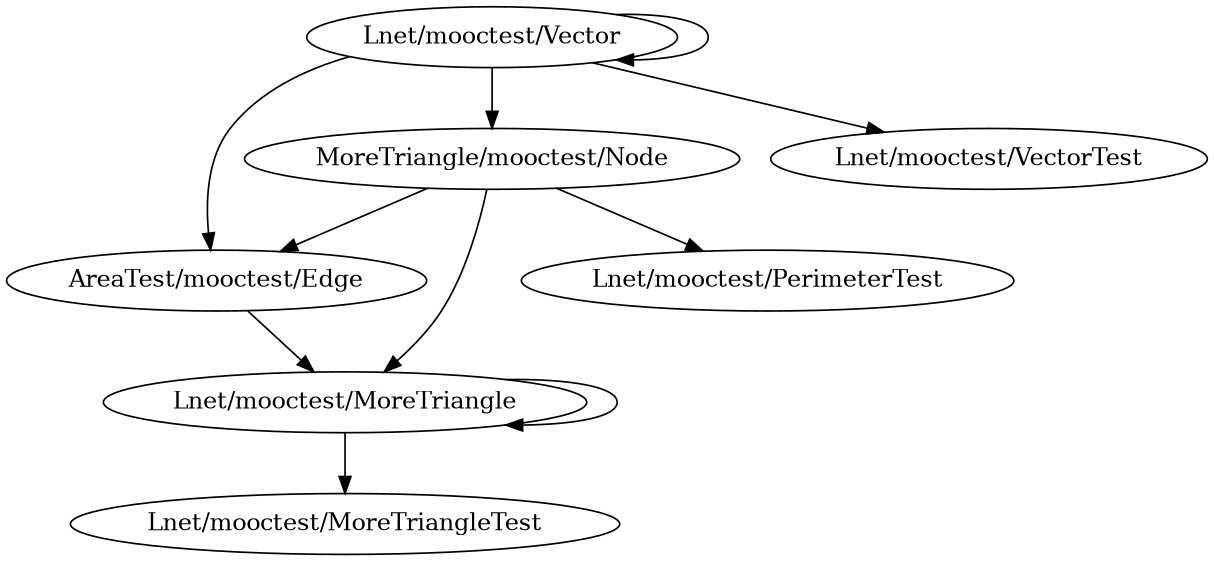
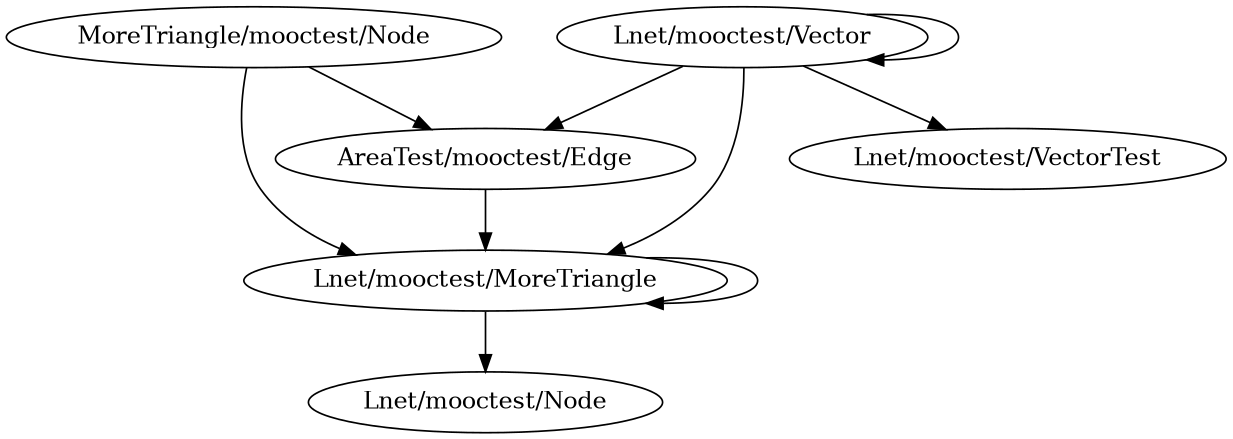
edge "Lnet/mooctest/Vector" -> "MoreTriangle/mooctest/Node": now "Lnet/mooctest/Vector" -> "Lnet/mooctest/MoreTriangle"
node "Lnet/mooctest/PerimeterTest": removed
node "Lnet/mooctest/MoreTriangleTest": label "Lnet/mooctest/MoreTriangleTest" -> "Lnet/mooctest/Node"
